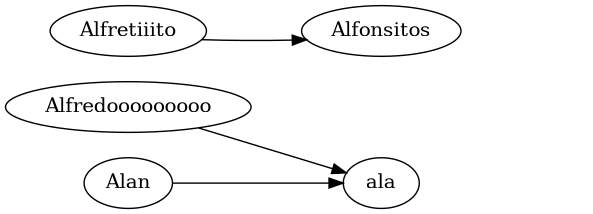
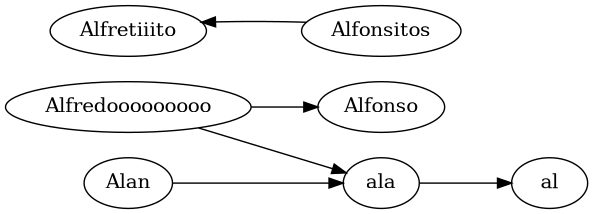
edge "Alfretiiito" -> "Alfonsitos": reversed
node "Alfonso": added
node "al": added
